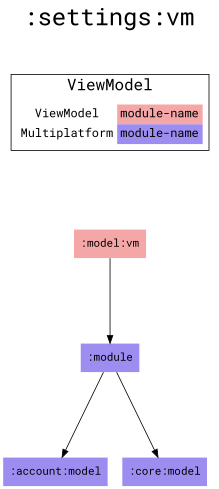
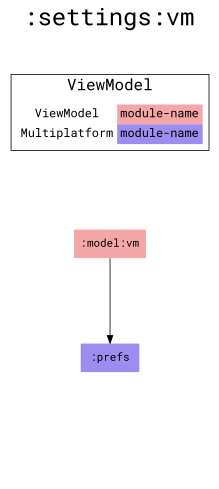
node ":module": label ":module" -> ":prefs"
node ":account:model": removed
node ":core:model": removed
